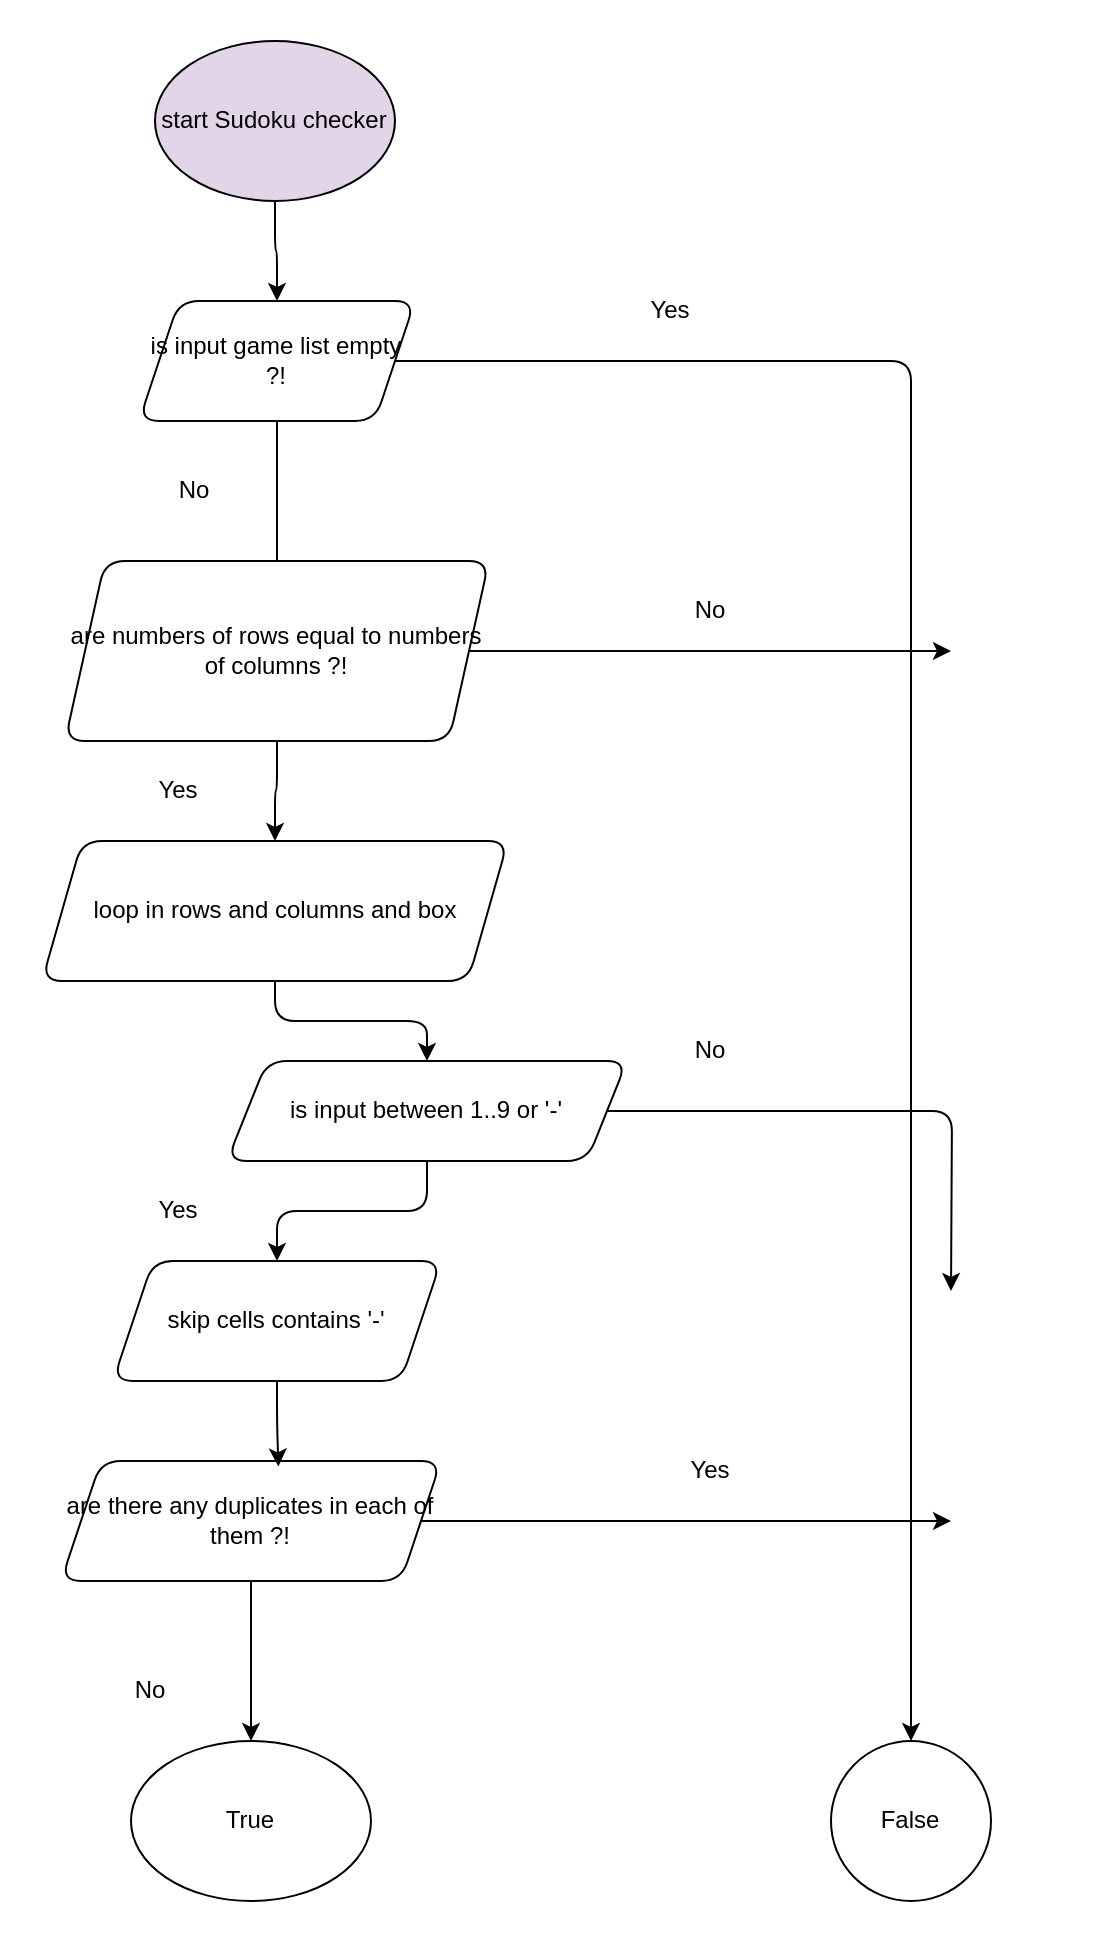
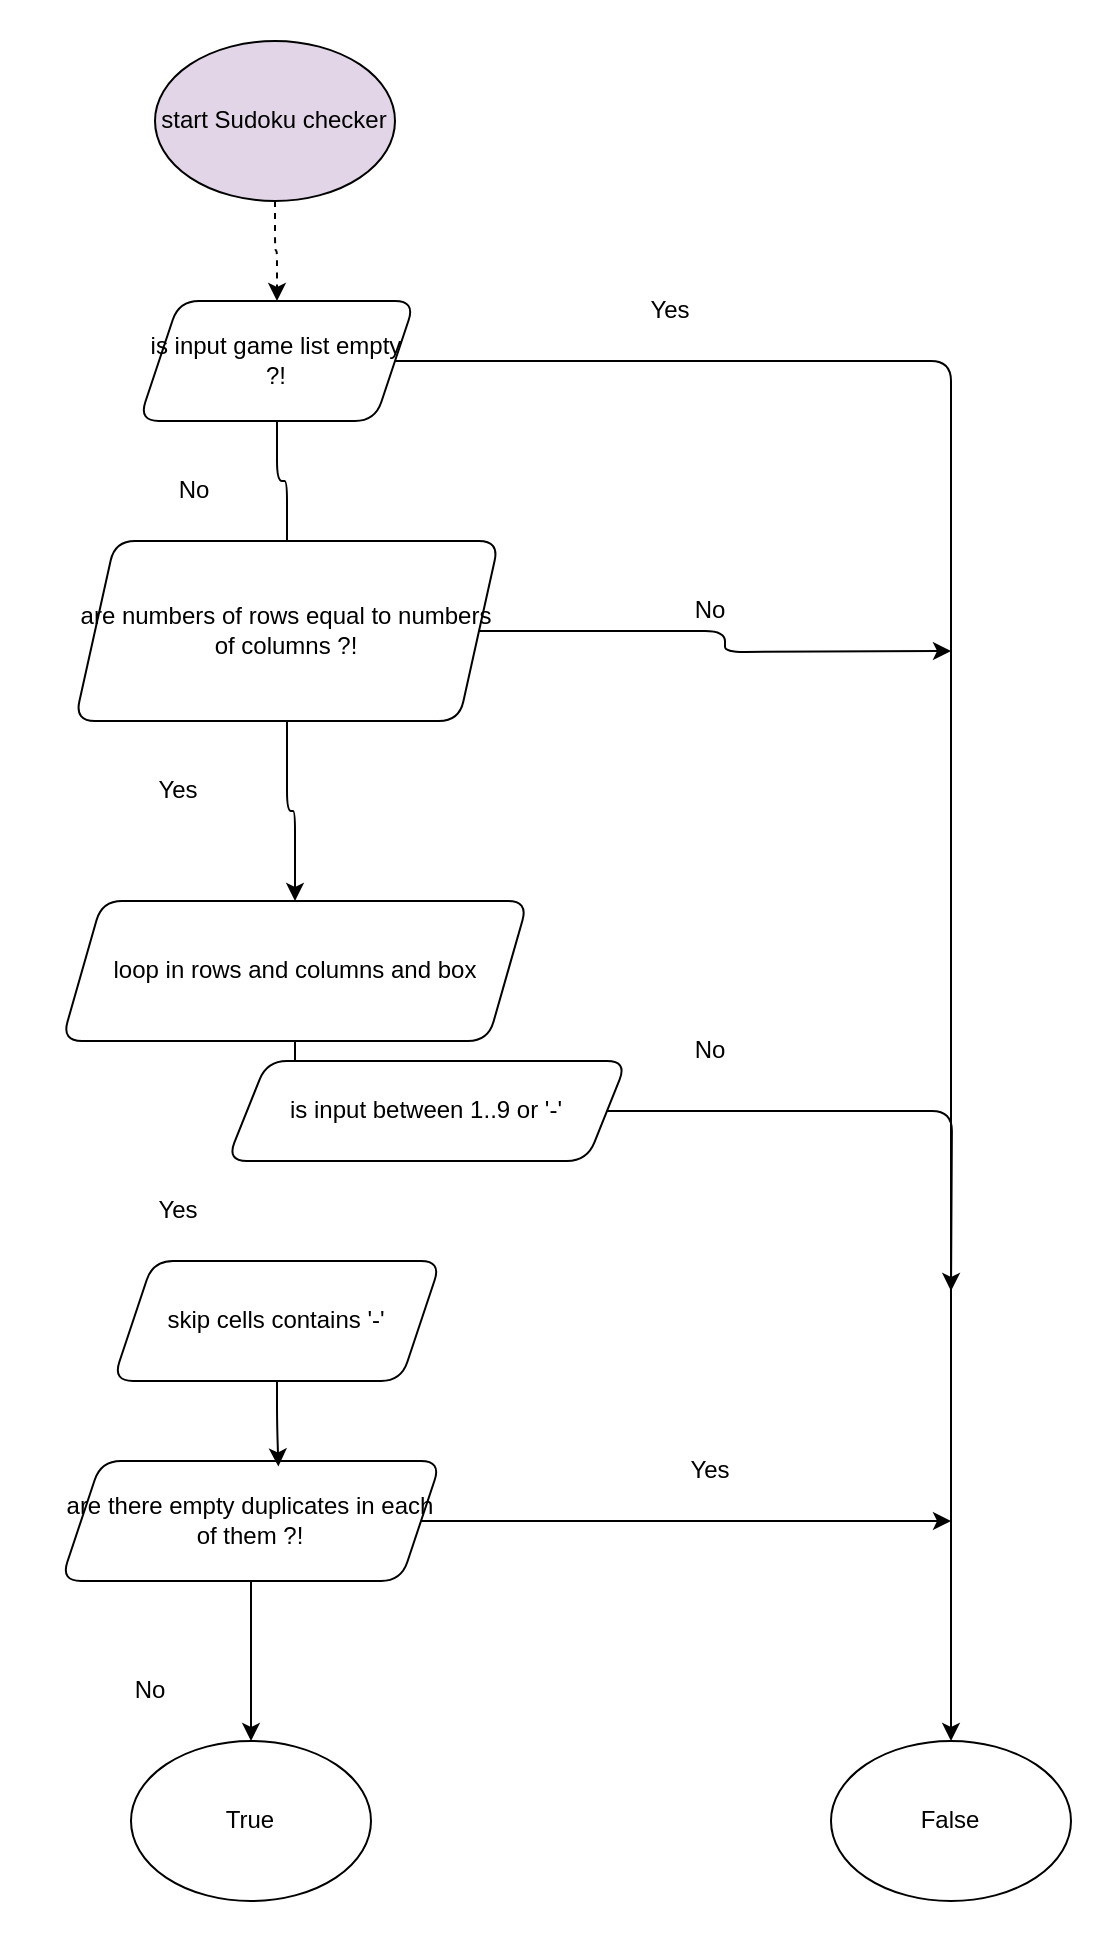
edge "start Sudoku checker" -> "is input game list empty ?!": style solid -> dashed
node "are numbers of rows equal to numbers of columns ?!": moved (277, 651) -> (287, 631)
node "loop in rows and columns and box": moved (275, 911) -> (295, 971)
edge "is input between 1..9 or '-'" -> "skip cells contains '-'": removed
node "are there any duplicates in each of them ?!": label "are there any duplicates in each of them ?!" -> "are there empty duplicates in each of them ?!"
node "False": size 160x160 -> 240x160
